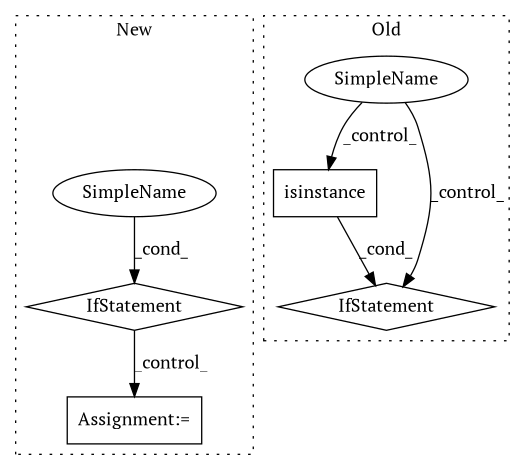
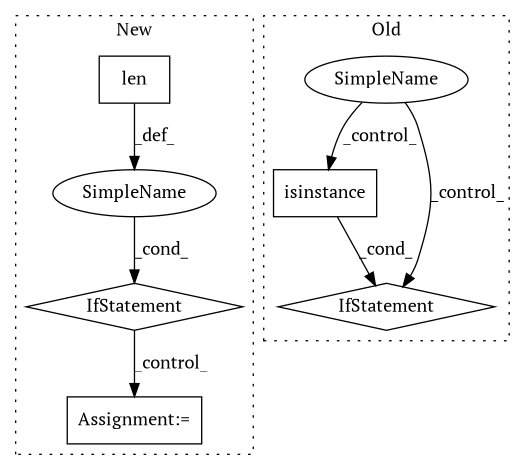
node "len": added
